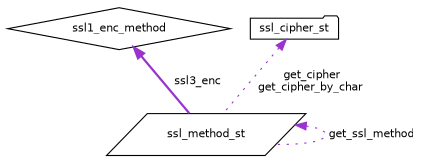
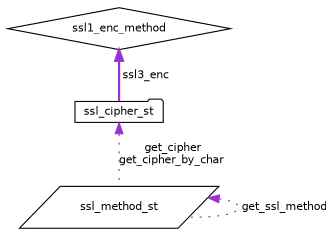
edge "ssl_method_st" -> "ssl1_enc_method": now "ssl_cipher_st" -> "ssl1_enc_method"
